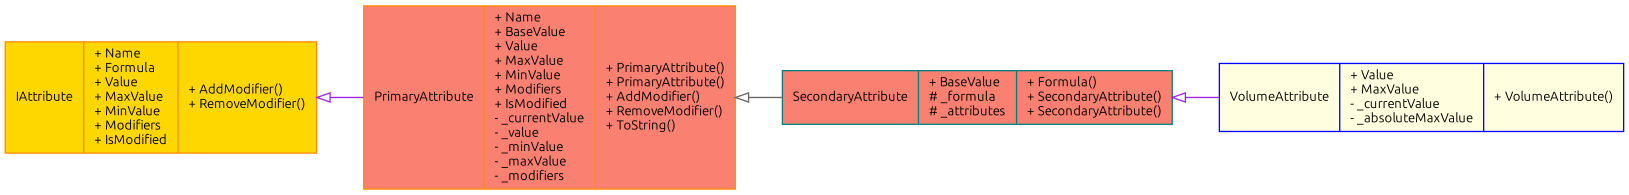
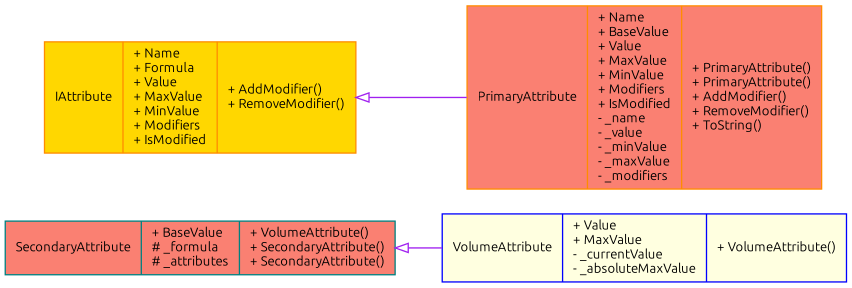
node "SecondaryAttribute": text "+ Formula()" -> "+ VolumeAttribute()"
edge "SecondaryAttribute" -> "PrimaryAttribute": removed
node "PrimaryAttribute": text "- _currentValue" -> "- _name"
